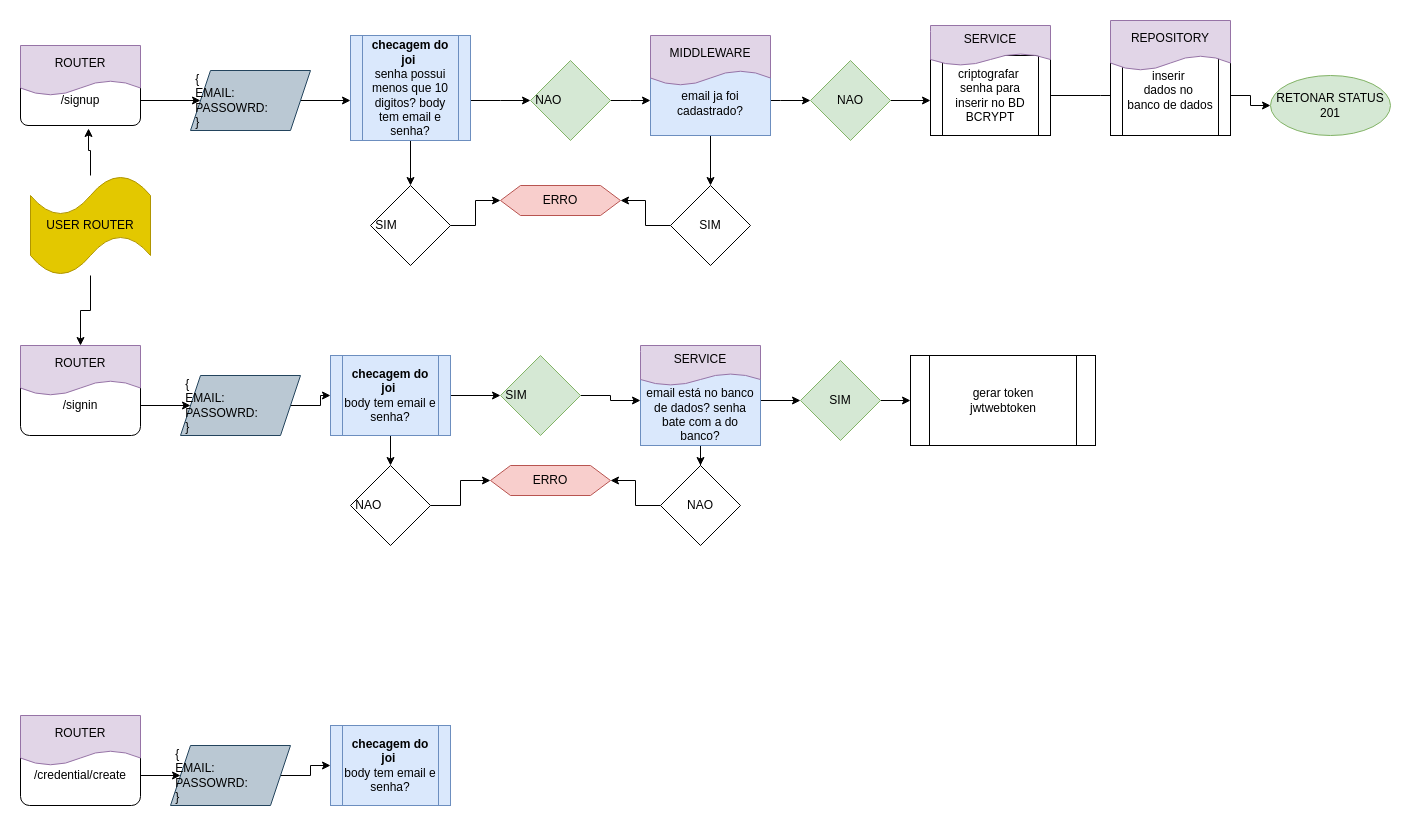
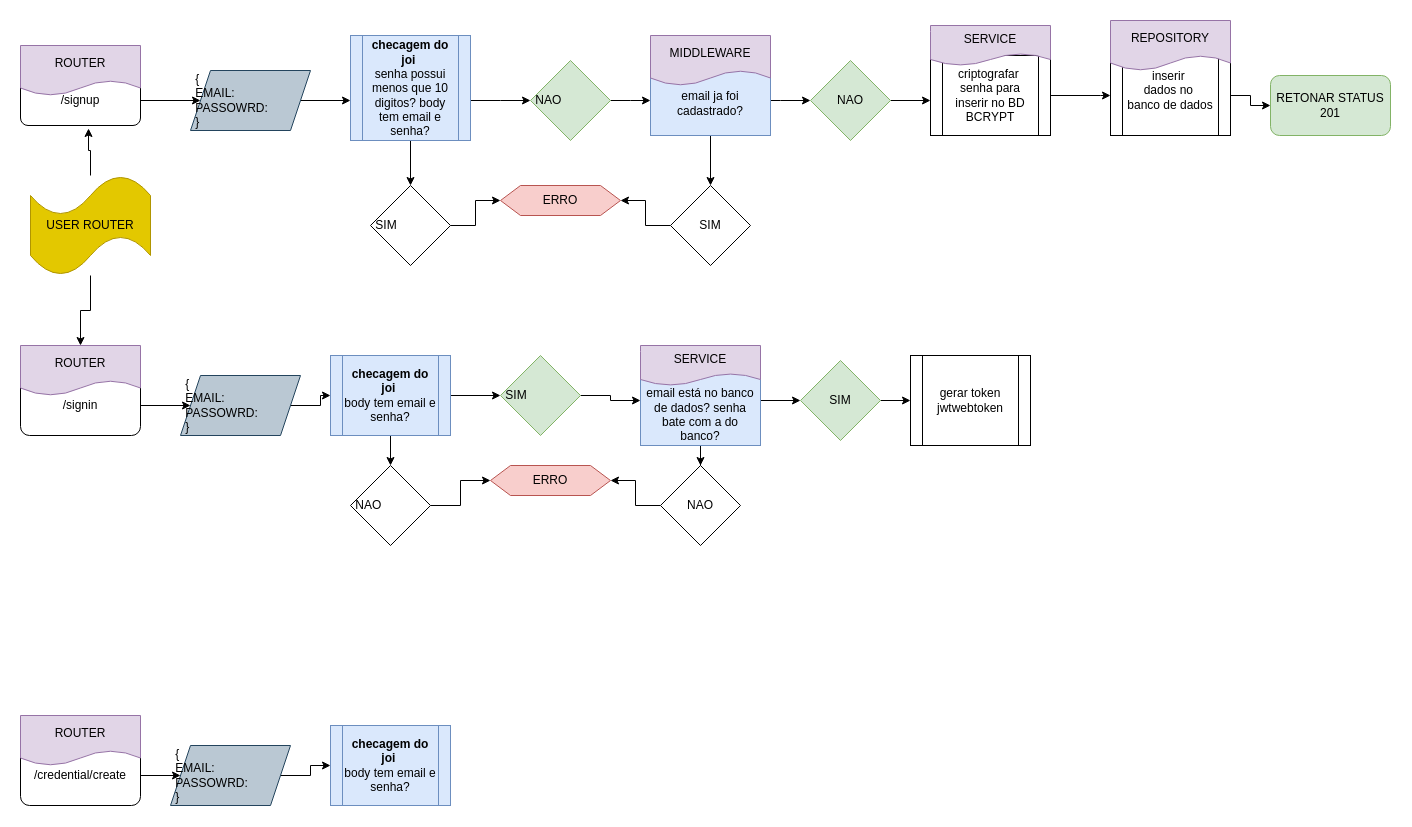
edge "inserir dados no banco de dados" -- "criptografar senha para inserir no BD BCRYPT": arrowhead none -> classic
node "RETONAR STATUS 201": shape ellipse -> rounded rectangle
node "gerar token jwtwebtoken": size 185x90 -> 120x90
